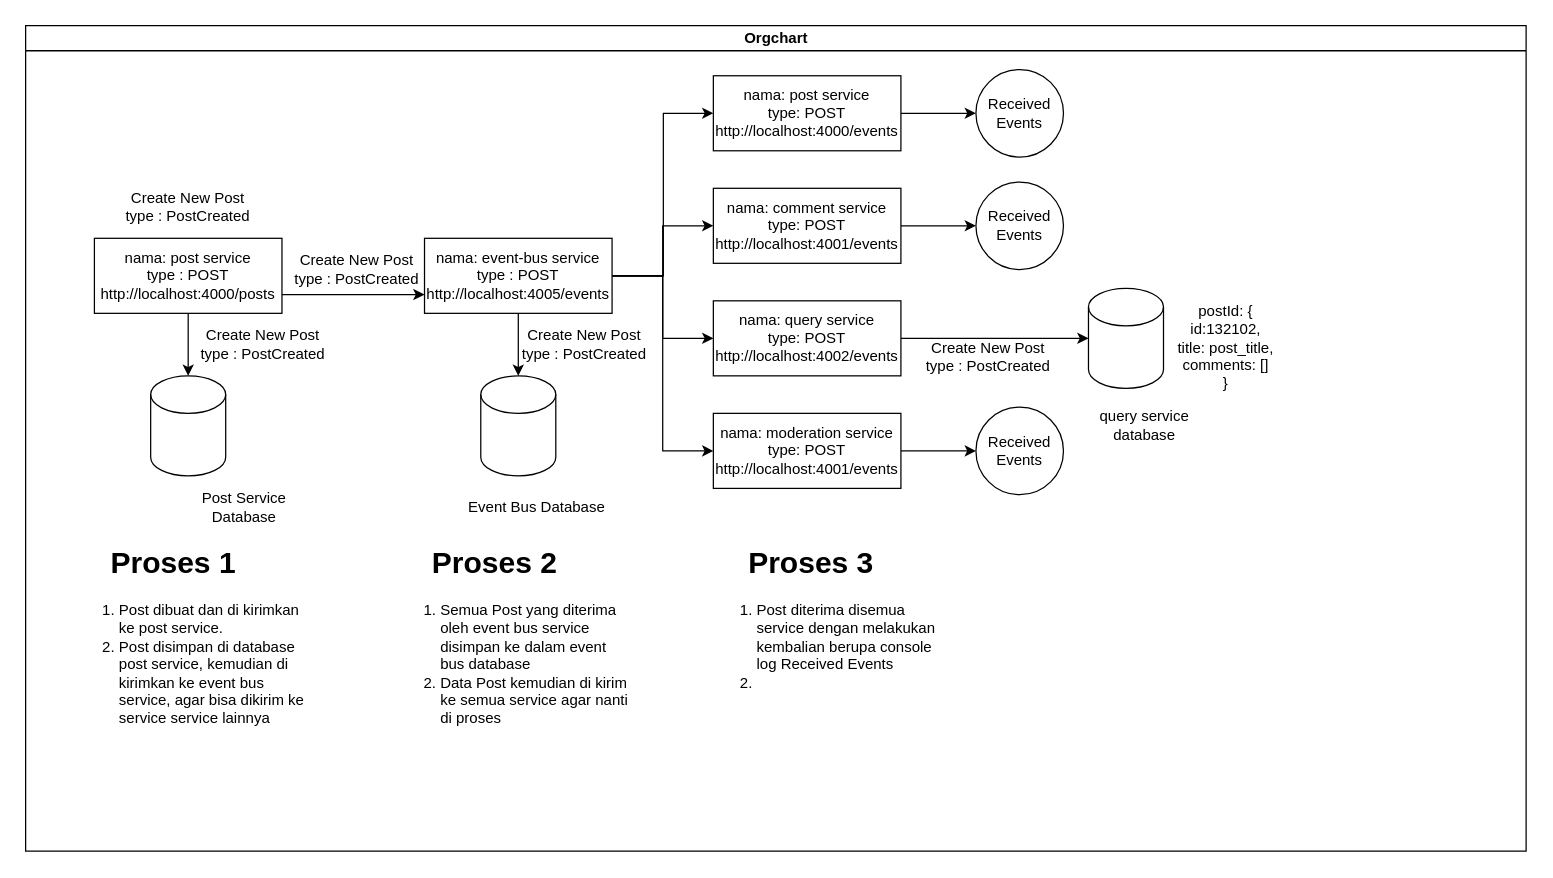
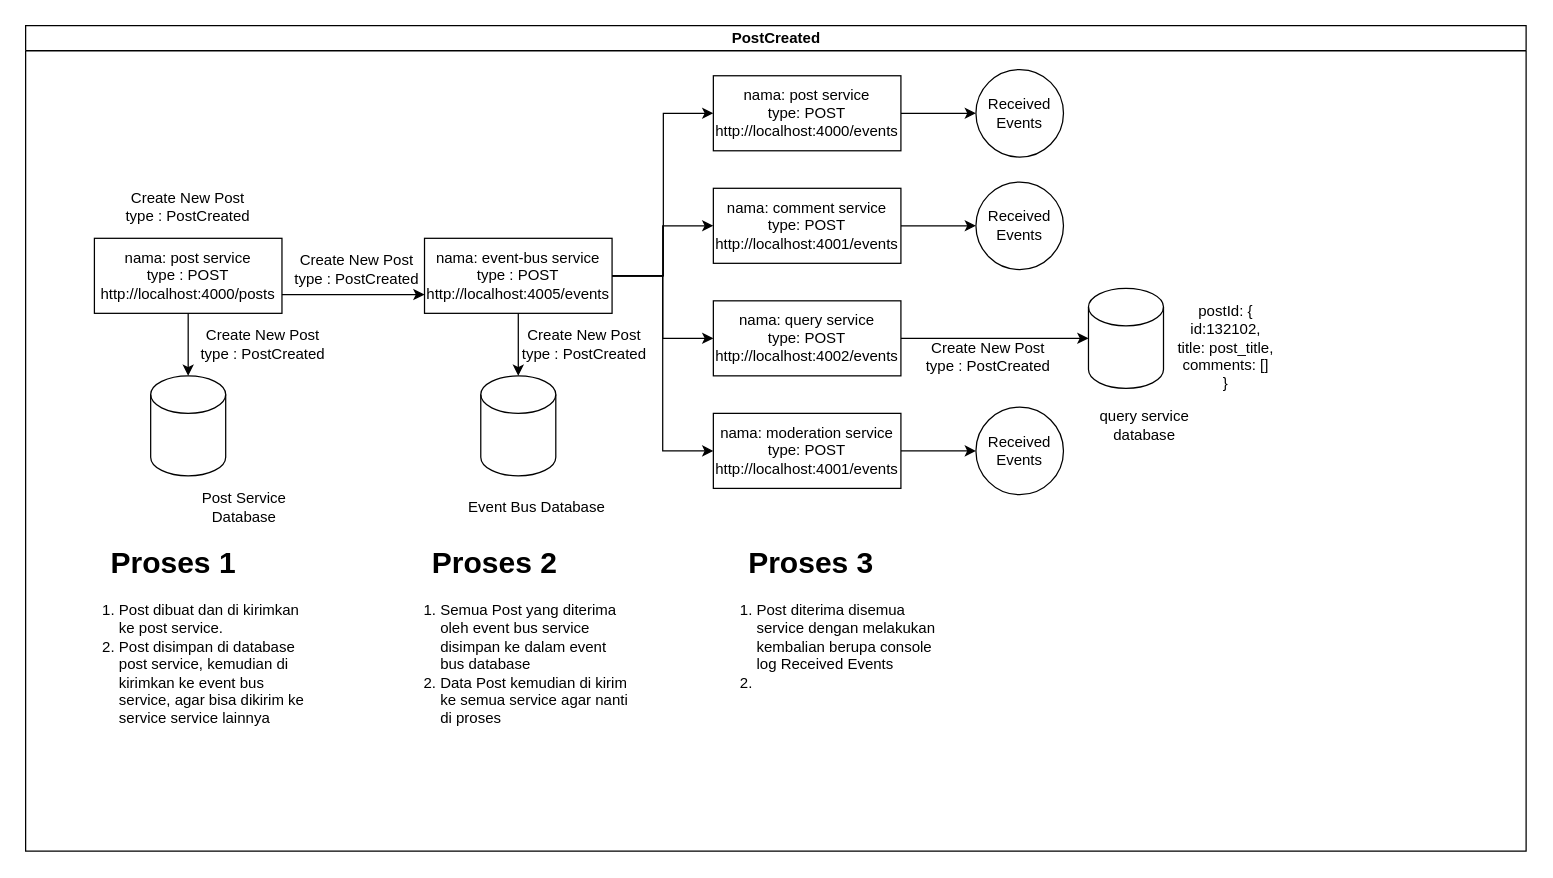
node "Orgchart": label "Orgchart" -> "PostCreated"
